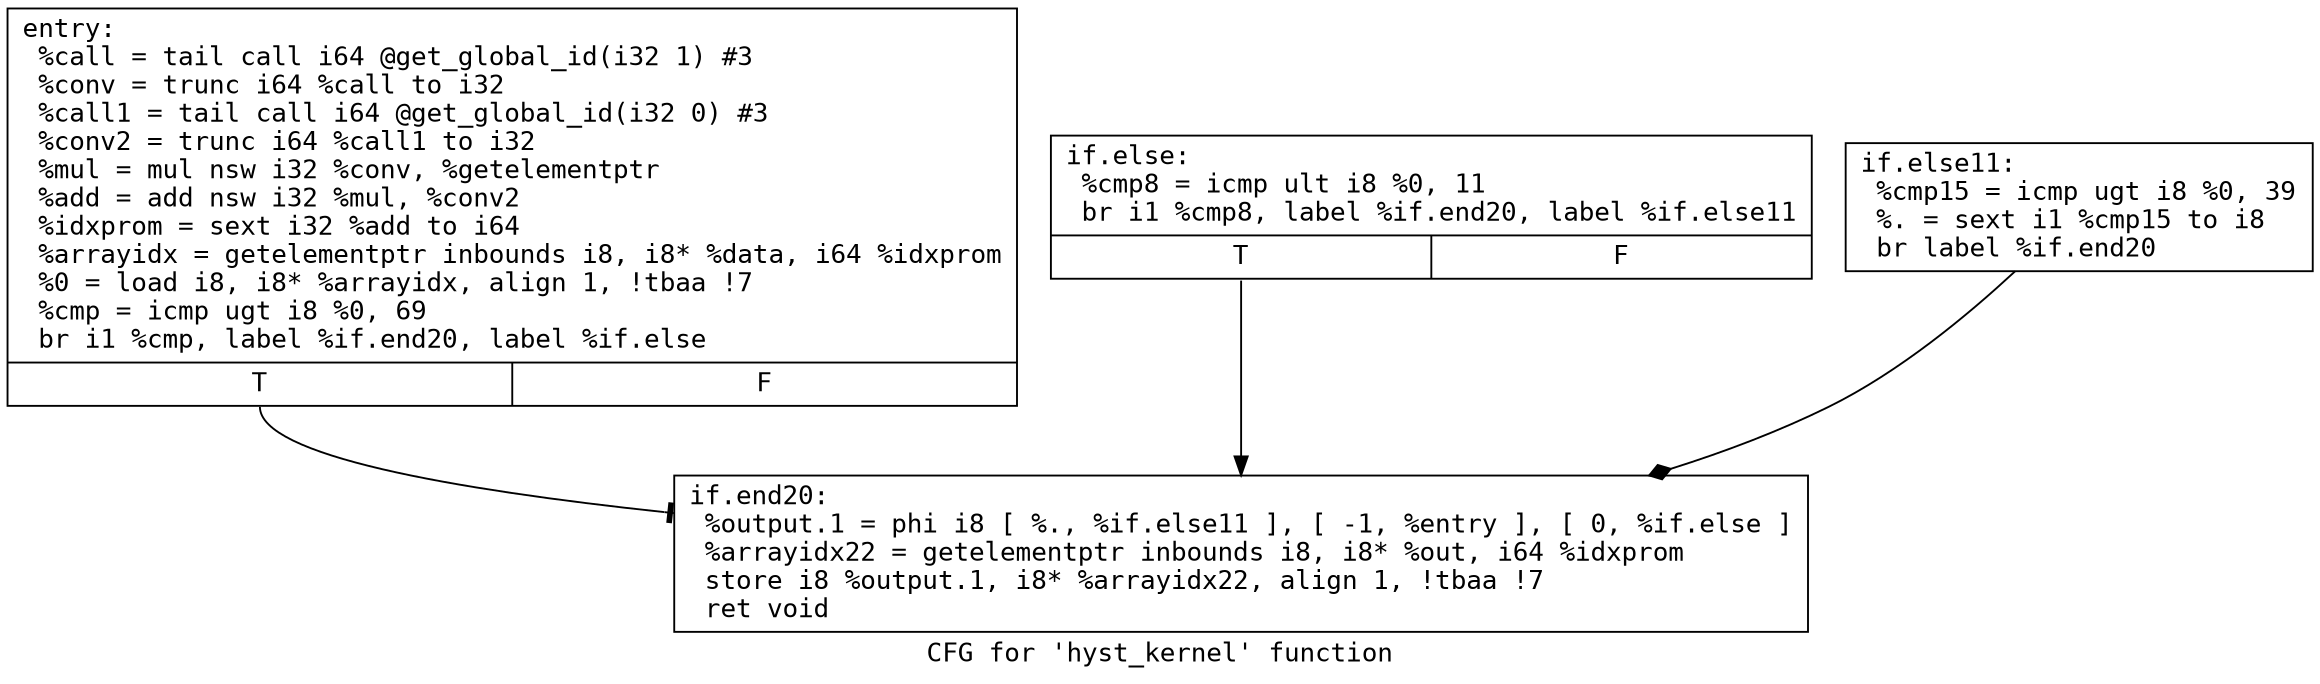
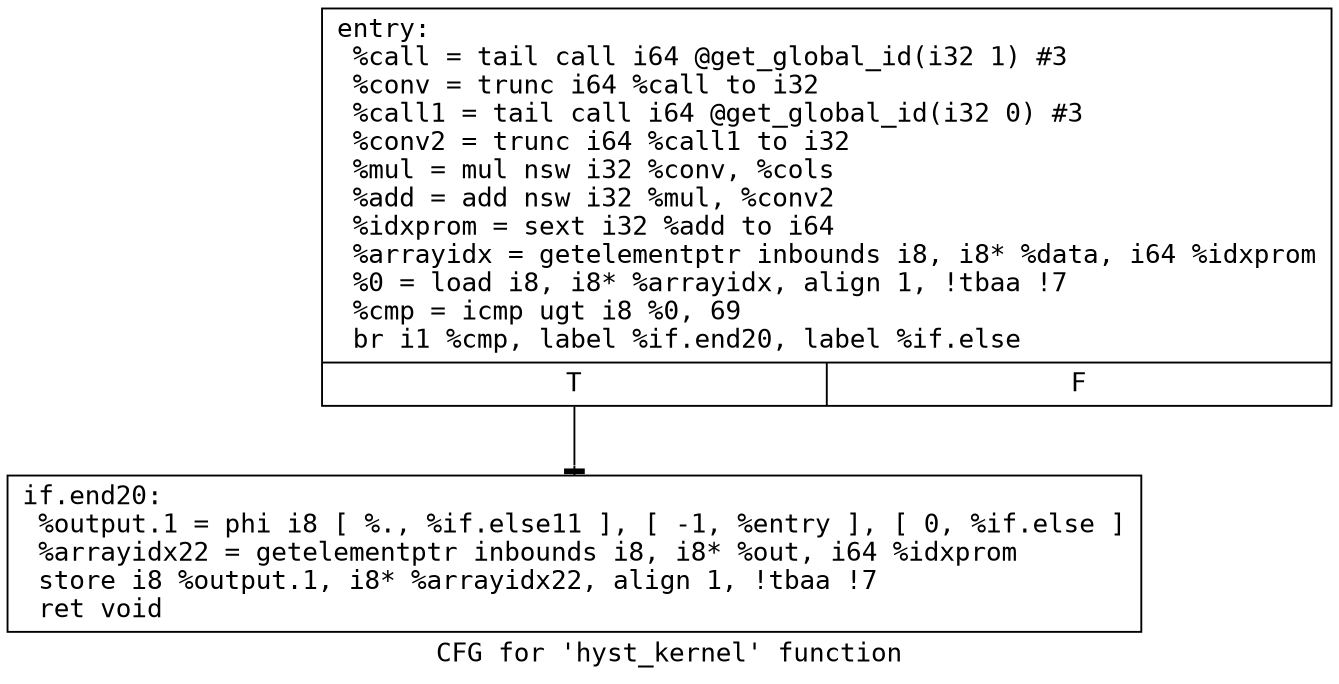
node "entry:": text "%mul = mul nsw i32 %conv, %getelementptr" -> "%mul = mul nsw i32 %conv, %cols"
node "if.else:": removed
node "if.else11:": removed
